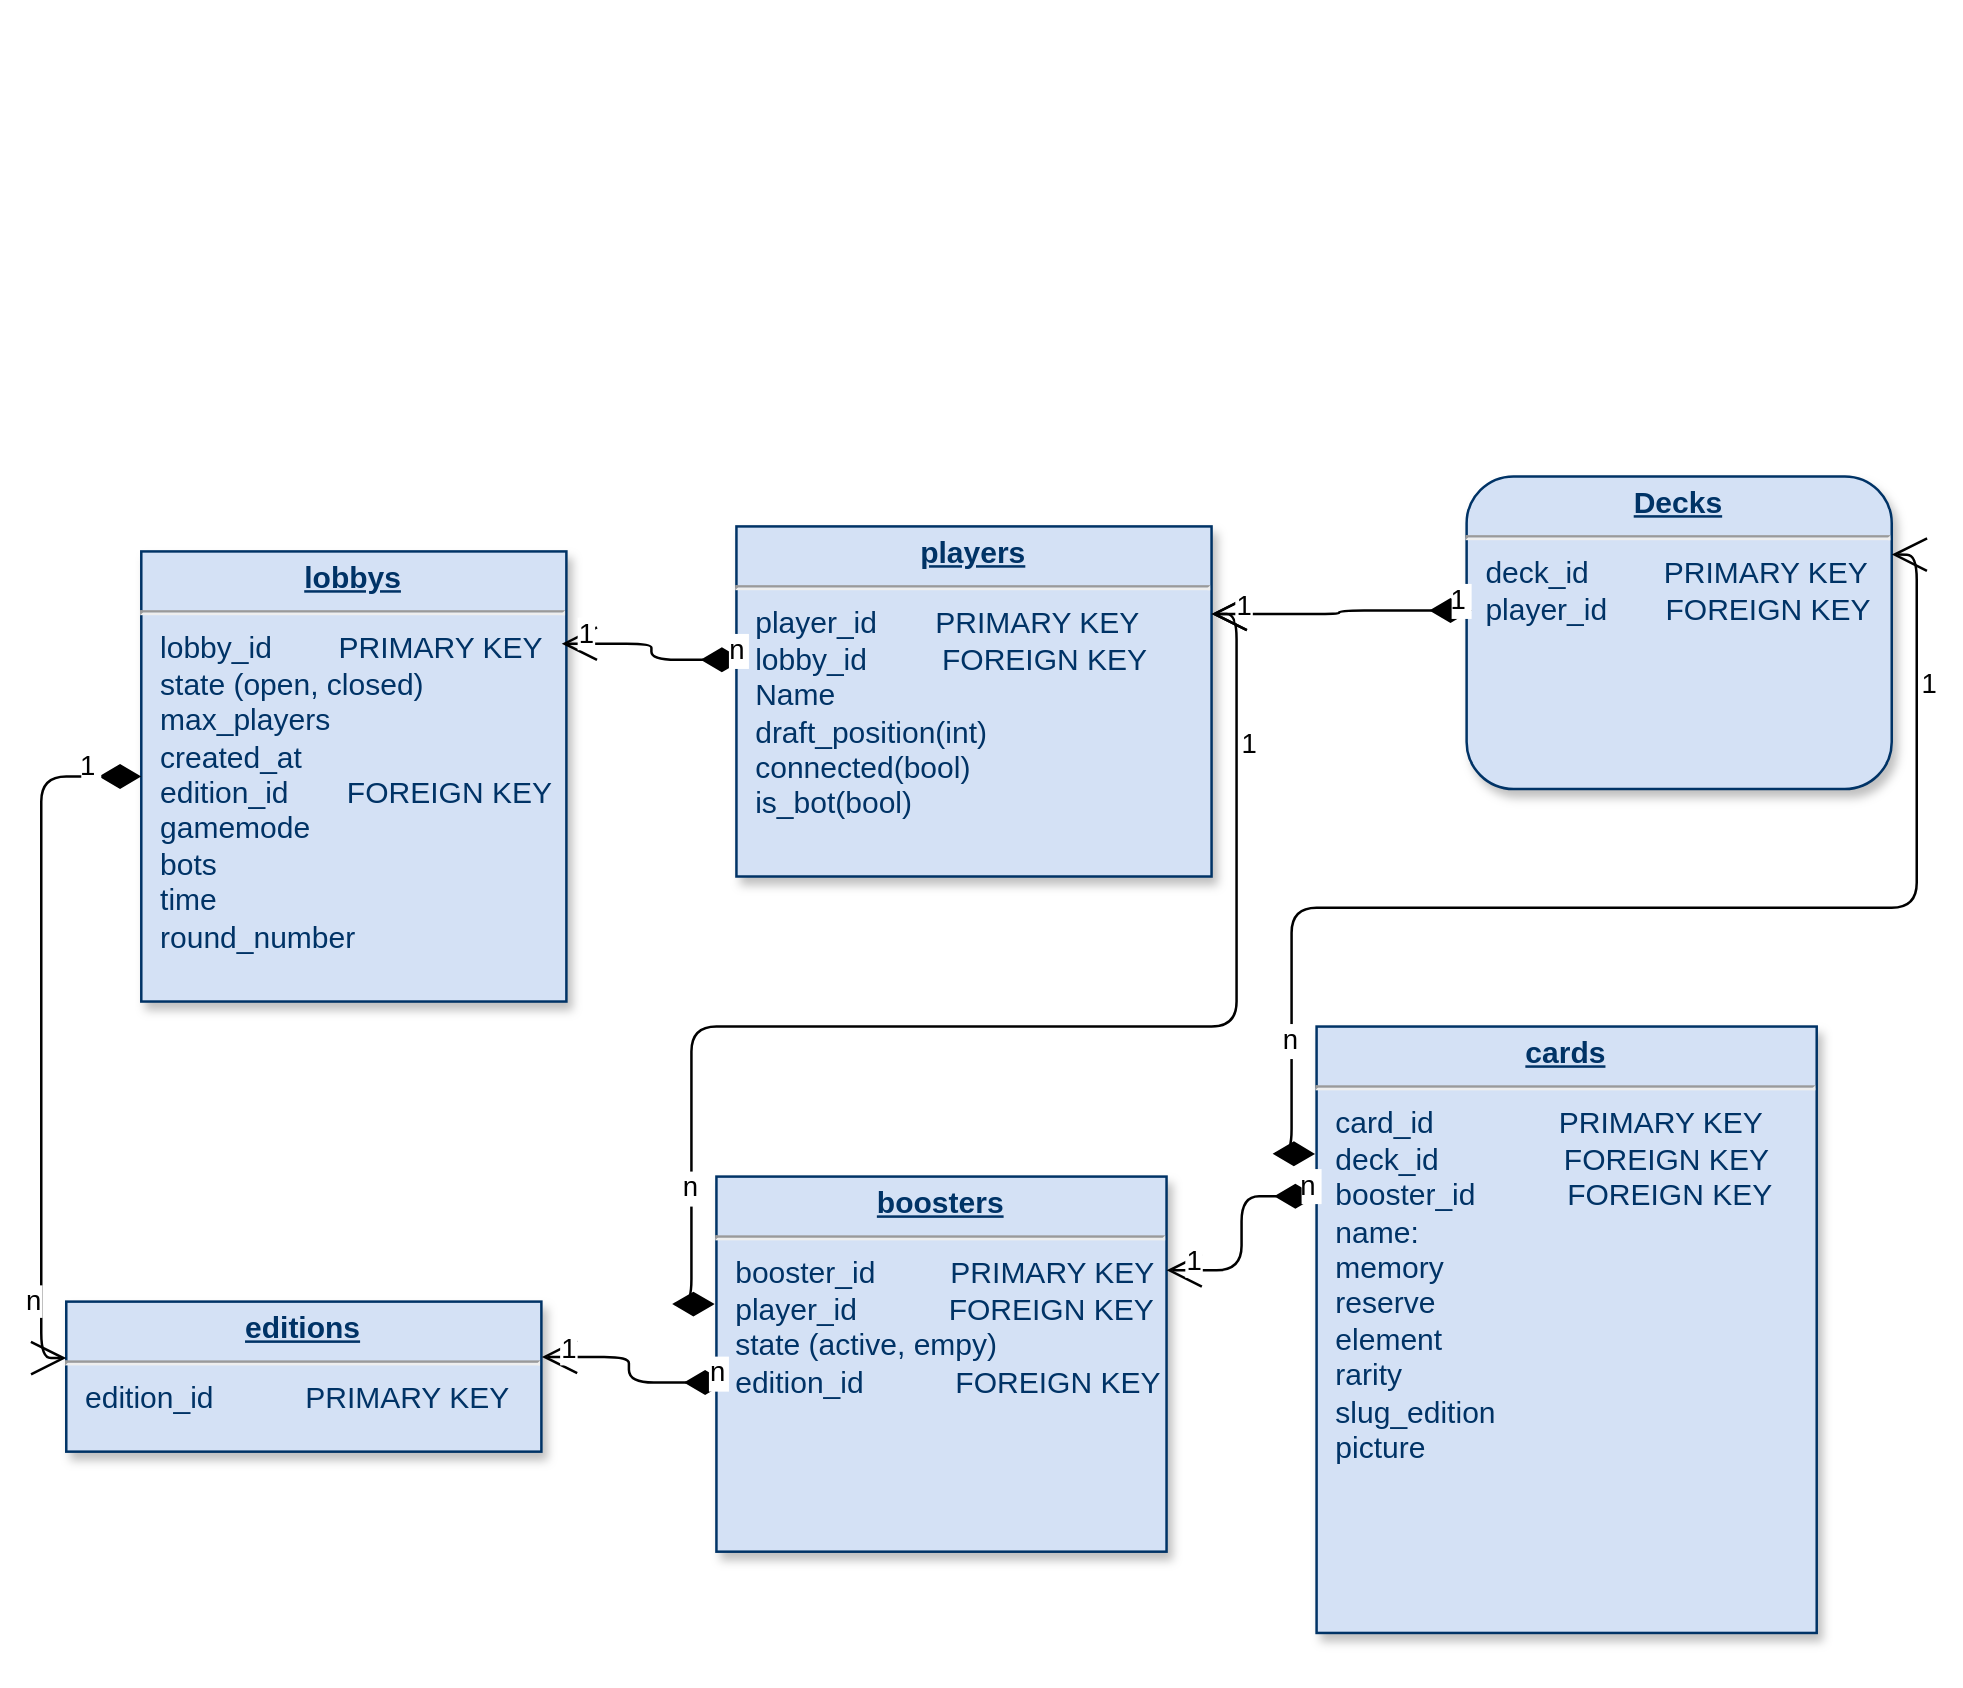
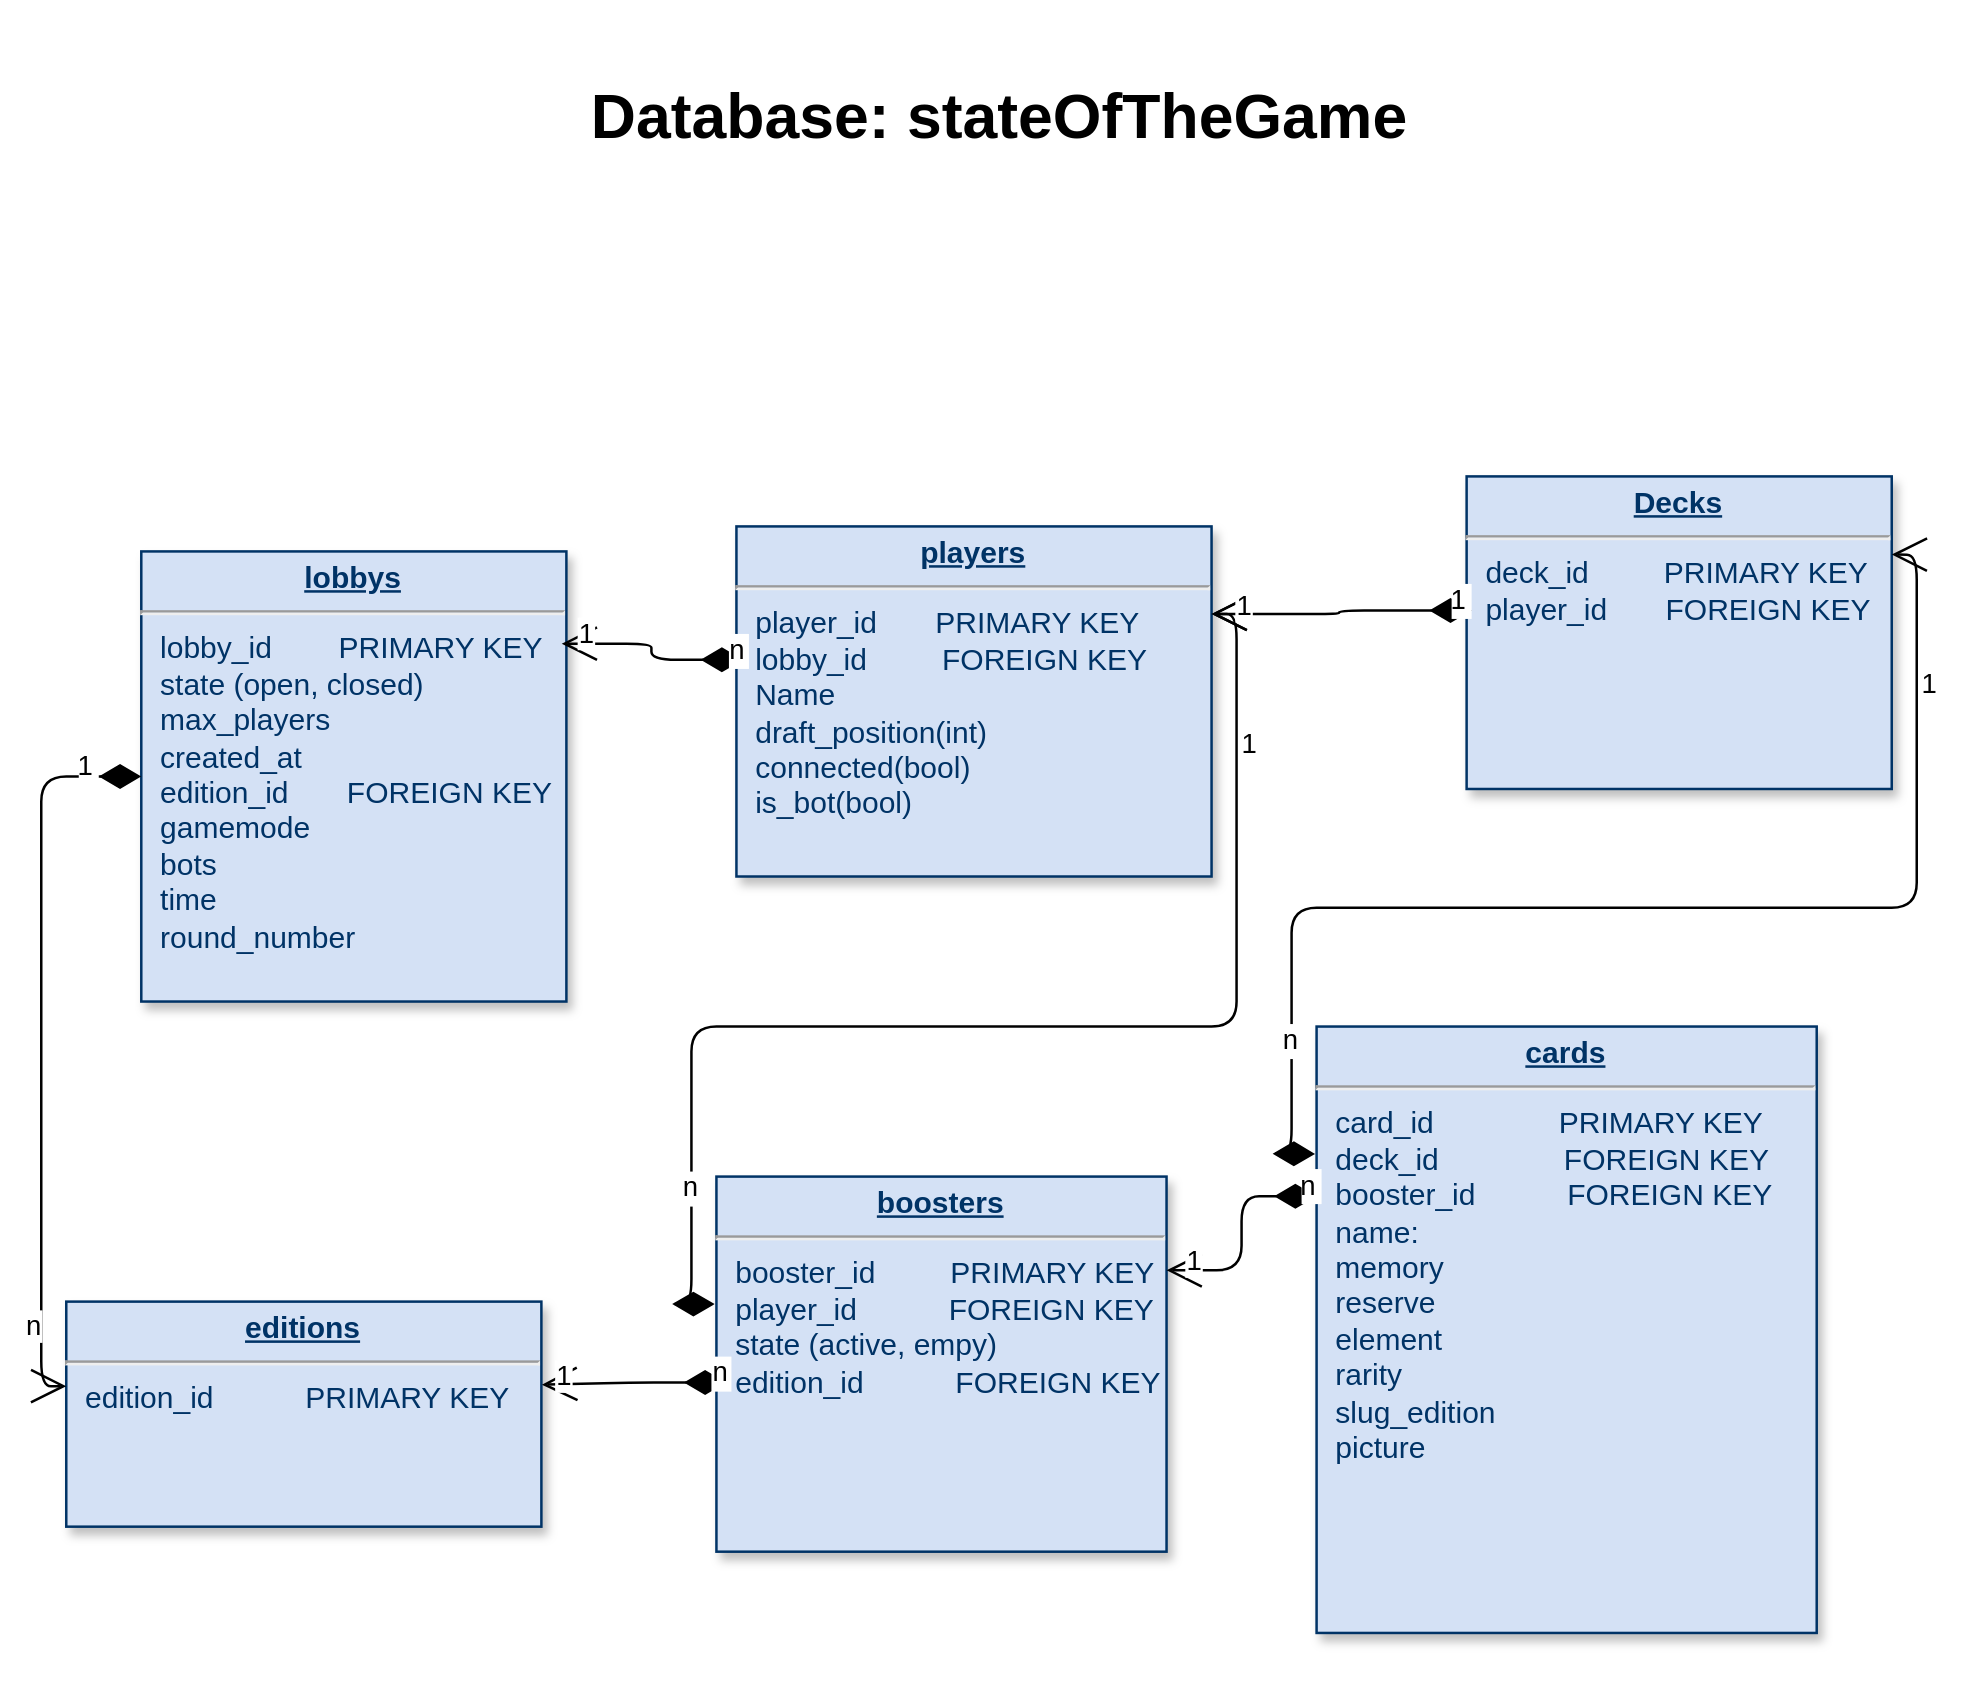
node "Database: stateOfTheGame": added
node "Decks deck_id PRIMARY KEY player_id FOREIGN KEY": shape rounded rectangle -> rectangle
node "editions edition_id PRIMARY KEY": size 475x150 -> 475x225
